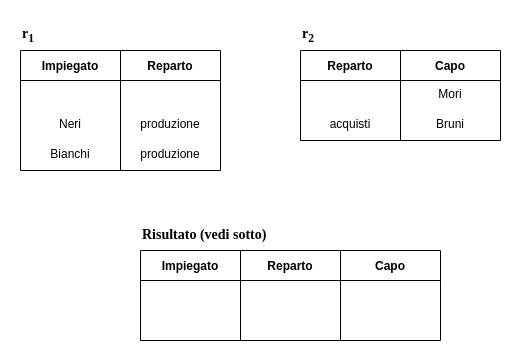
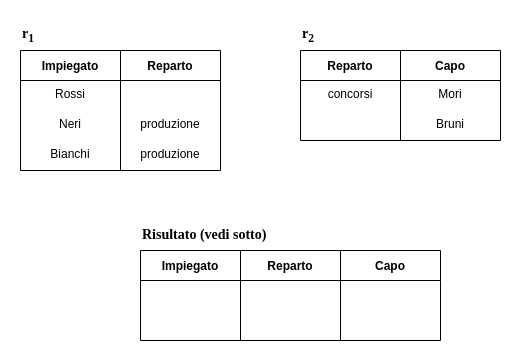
node "Rossi": added
node "concorsi": added
node "acquisti": removed
